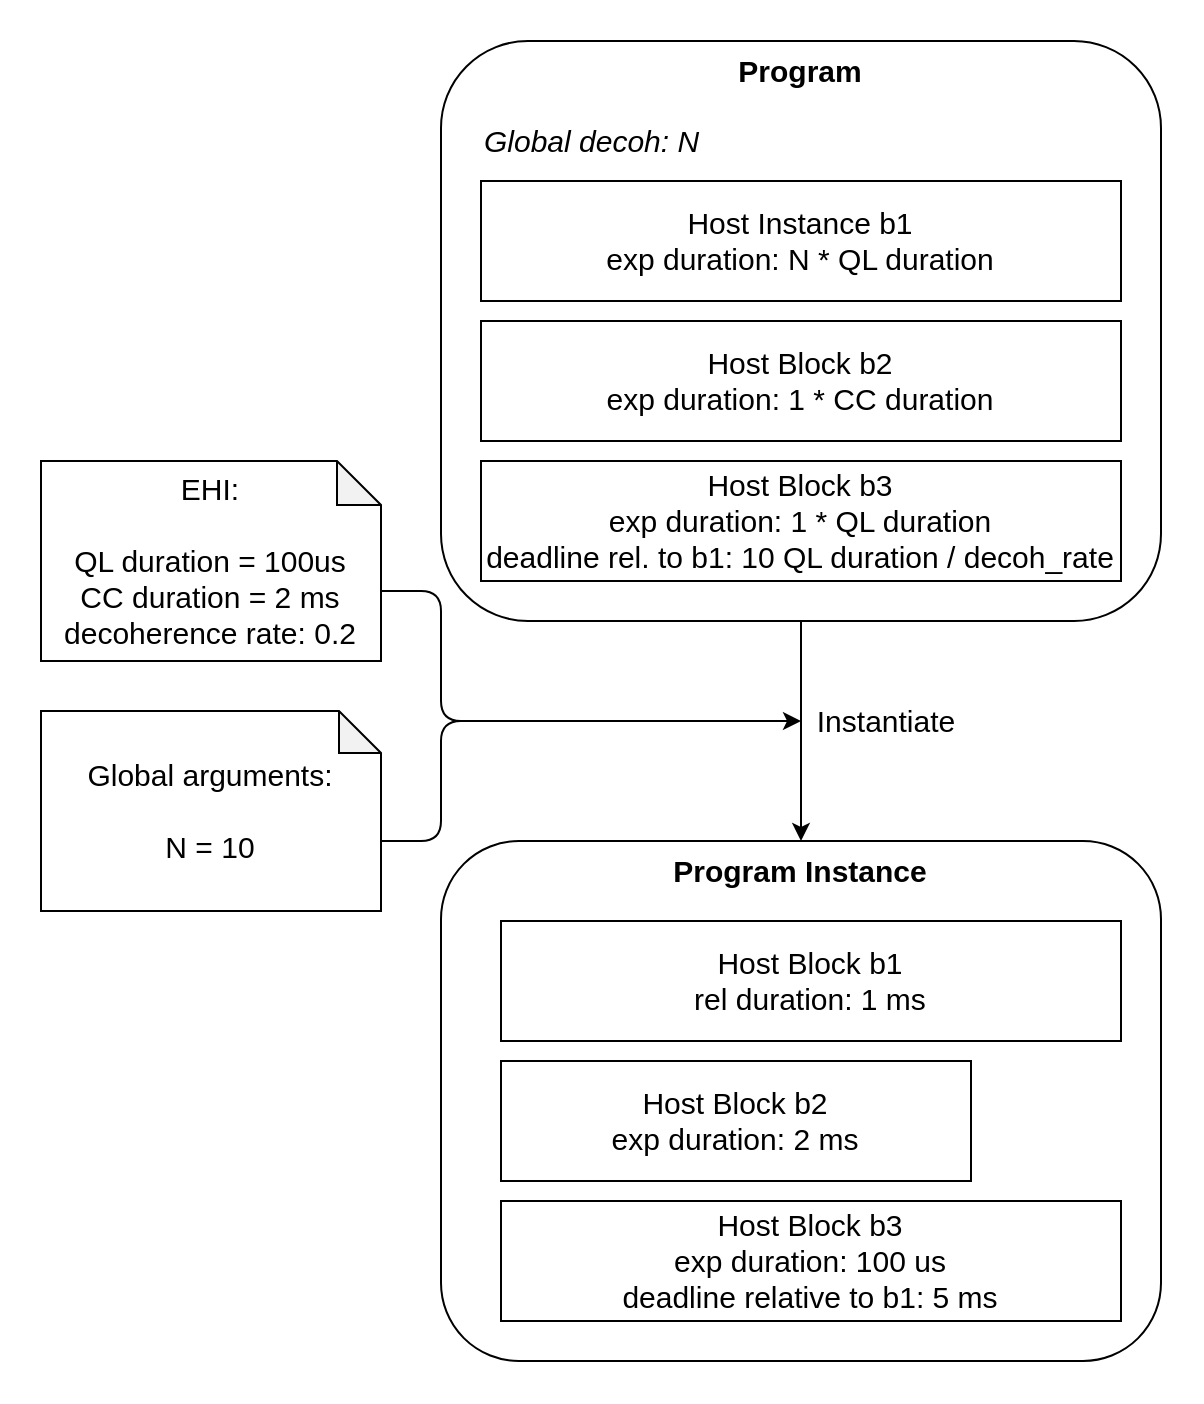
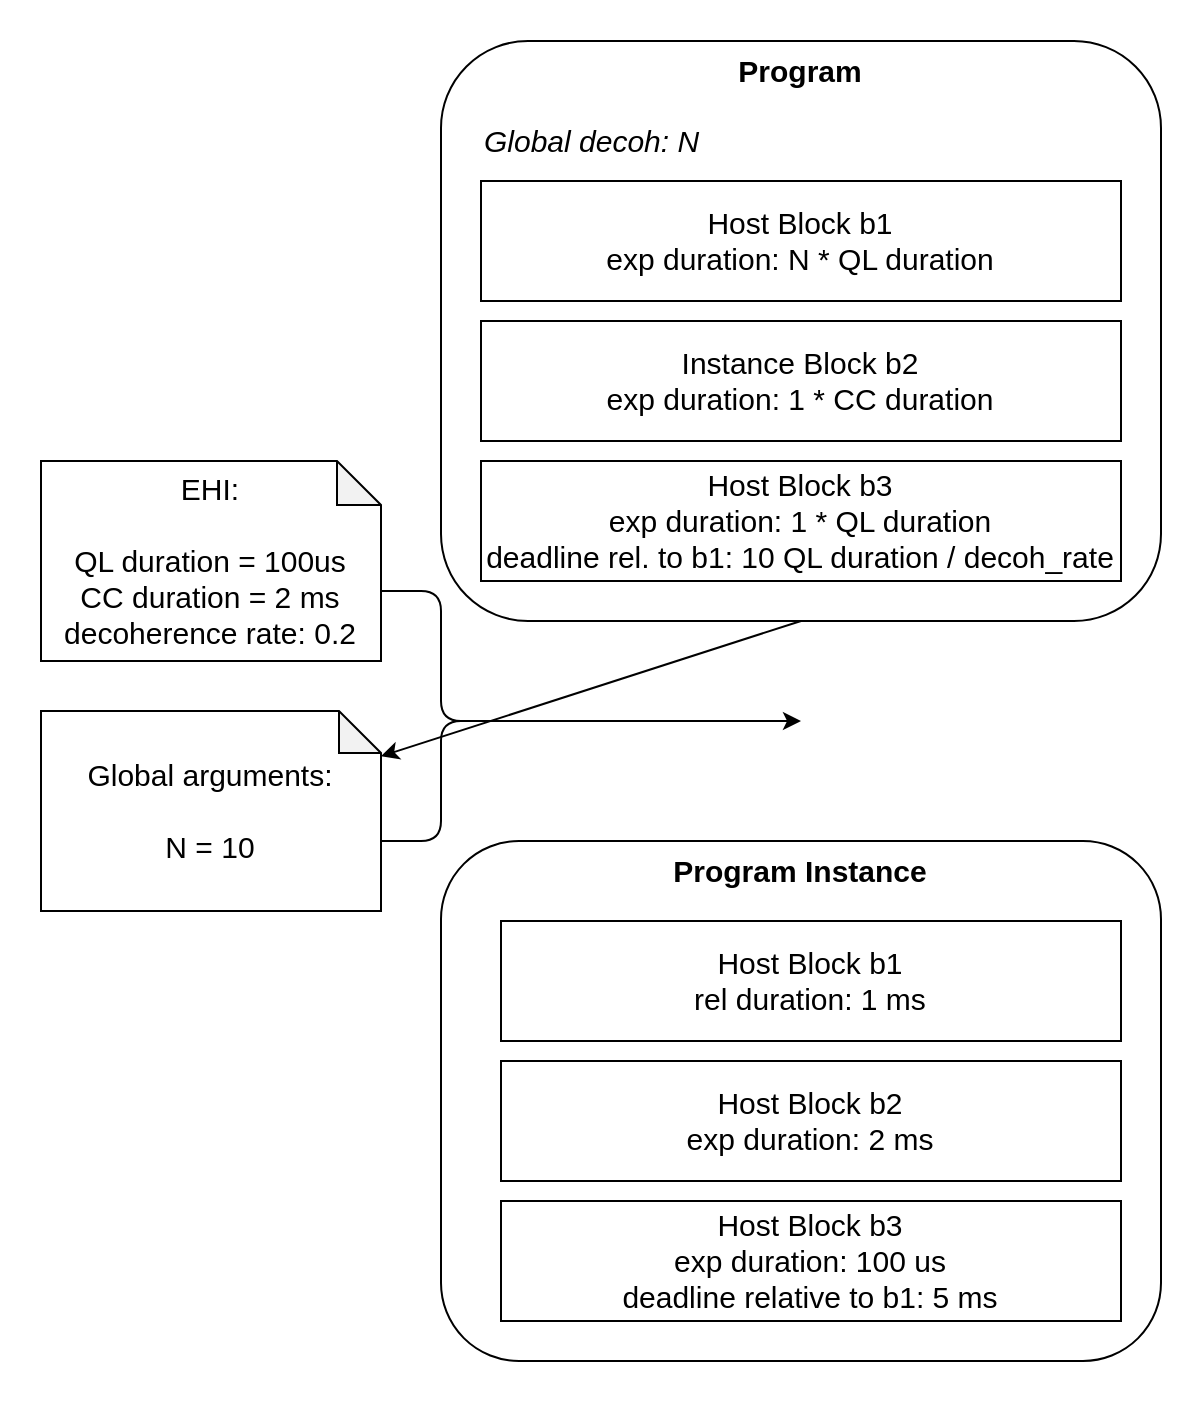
node "Host Instance b1exp duration: N * QL duration": label "Host Instance b1exp duration: N * QL duration" -> "Host Block b1exp duration: N * QL duration"
node "Host Block b2exp duration: 1 * CC duration": label "Host Block b2exp duration: 1 * CC duration" -> "Instance Block b2exp duration: 1 * CC duration"
node "Instantiate": removed
edge "Program" -> "Program Instance": now "Program" -> "Global arguments: N = 10"
node "Host Block b2exp duration: 2 ms": size 470x120 -> 620x120
